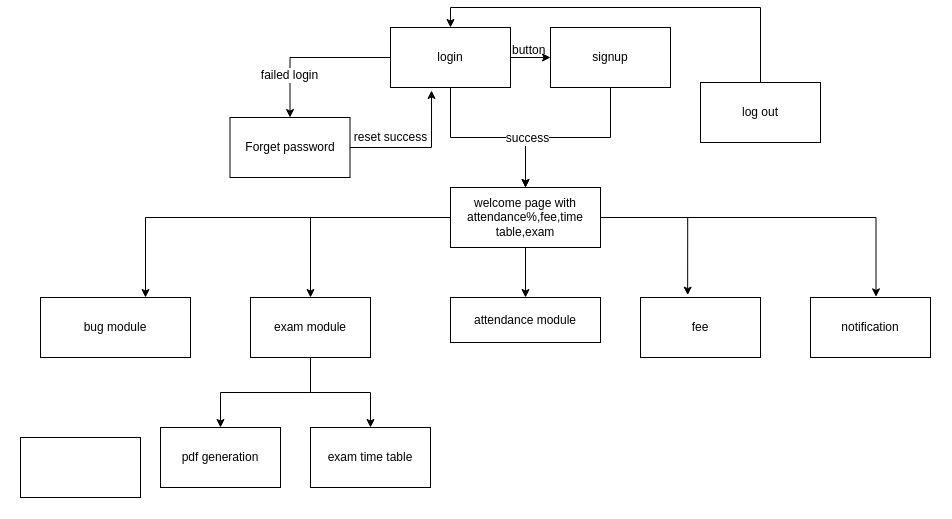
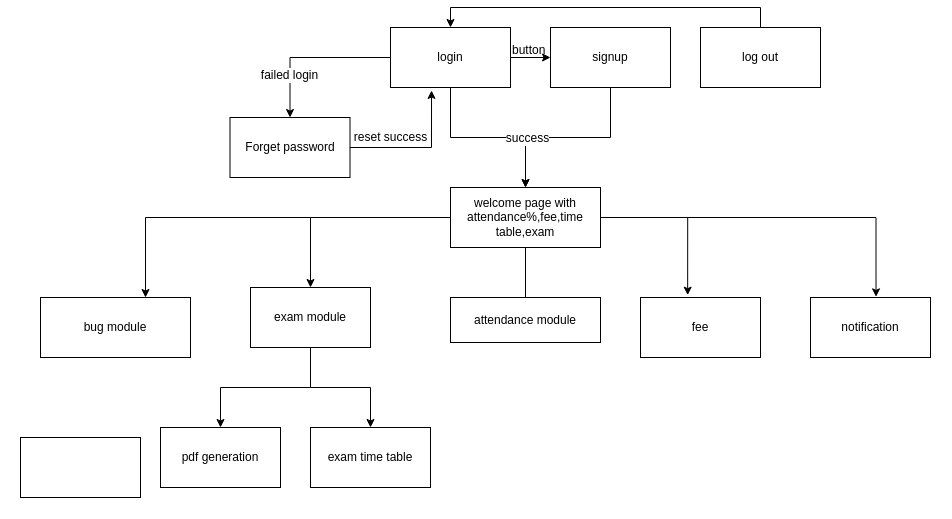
node "log out": moved (761, 113) -> (761, 58)
edge "welcome page with attendance%,fee,time table,exam" -> "attendance module": arrowhead classic -> none
node "exam module": moved (311, 328) -> (311, 318)
